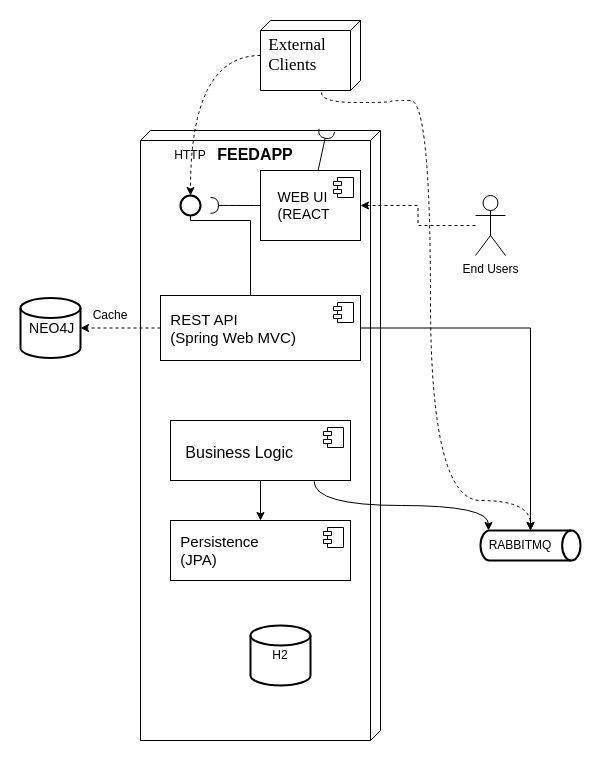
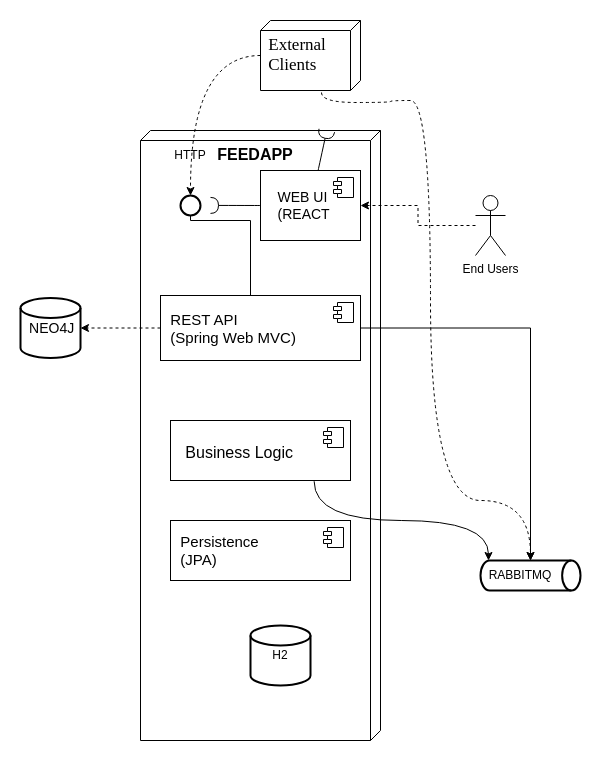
node "Cache": removed
edge "Business Logic" -> "Persistence (JPA)": removed
node "RABBITMQ": moved (531, 546) -> (531, 576)
